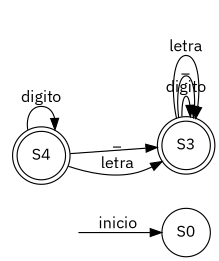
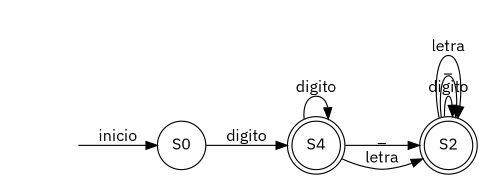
node "S3": label "S3" -> "S2"
edge "S0" -> "S4": added, label "digito"
